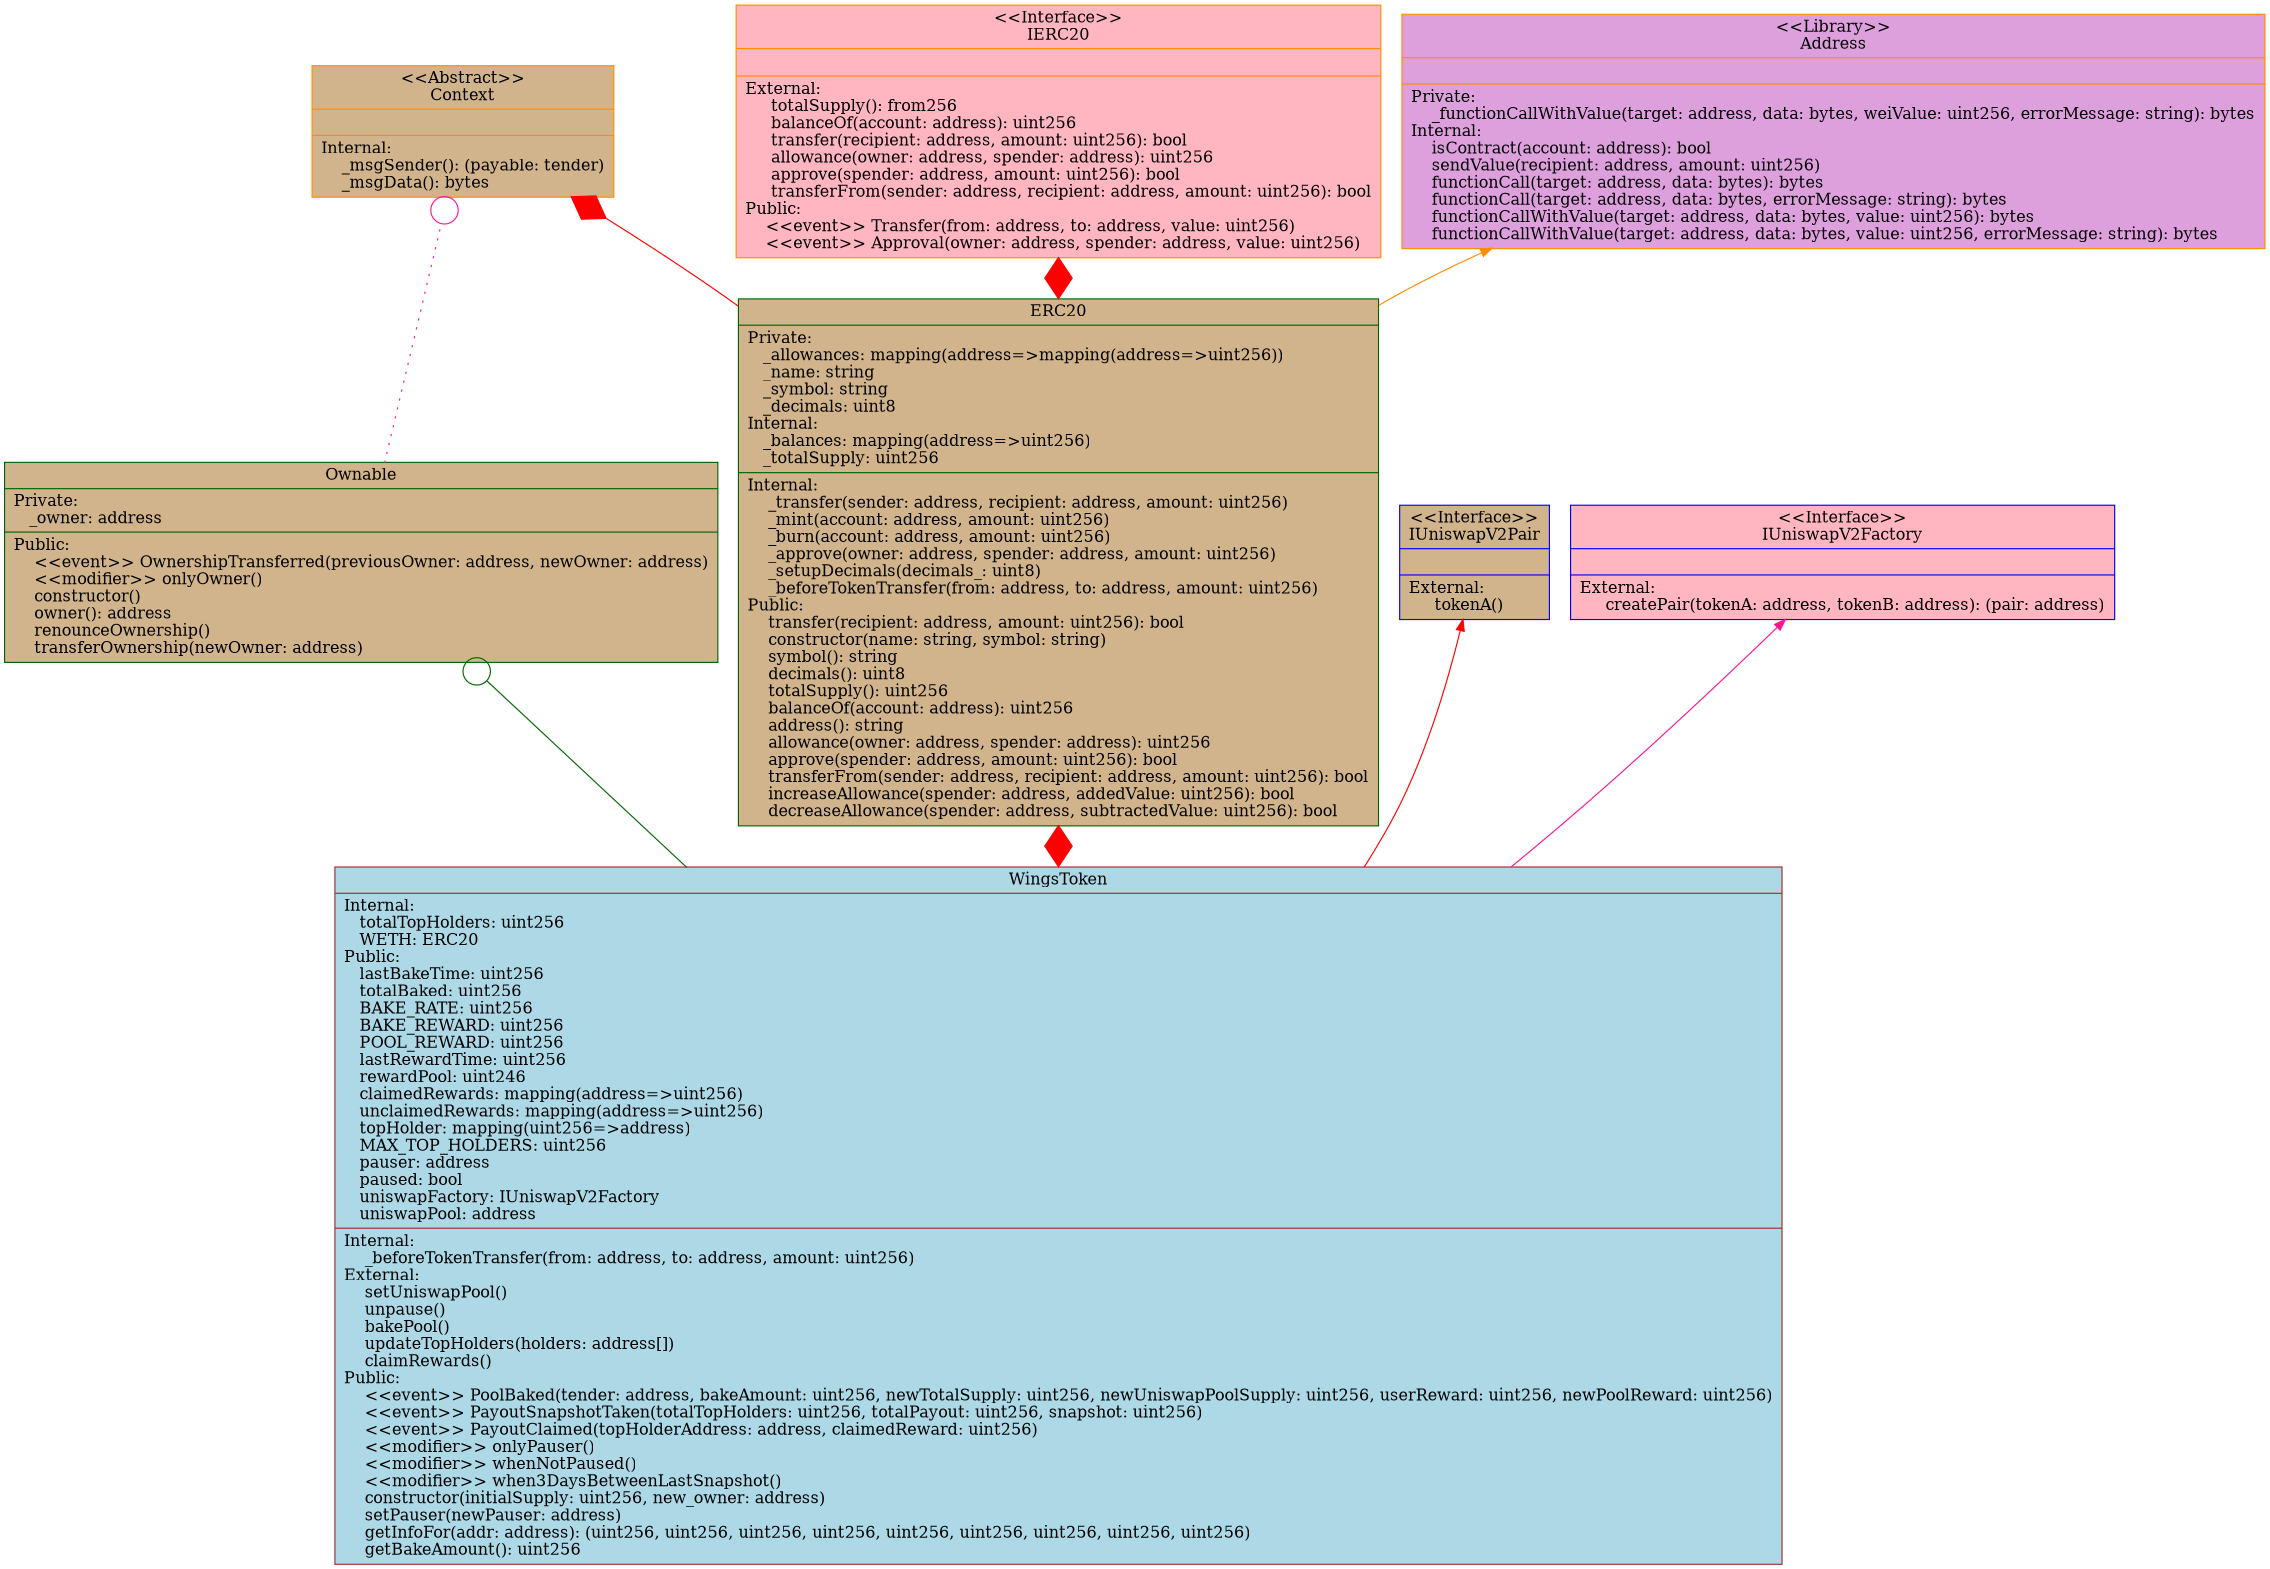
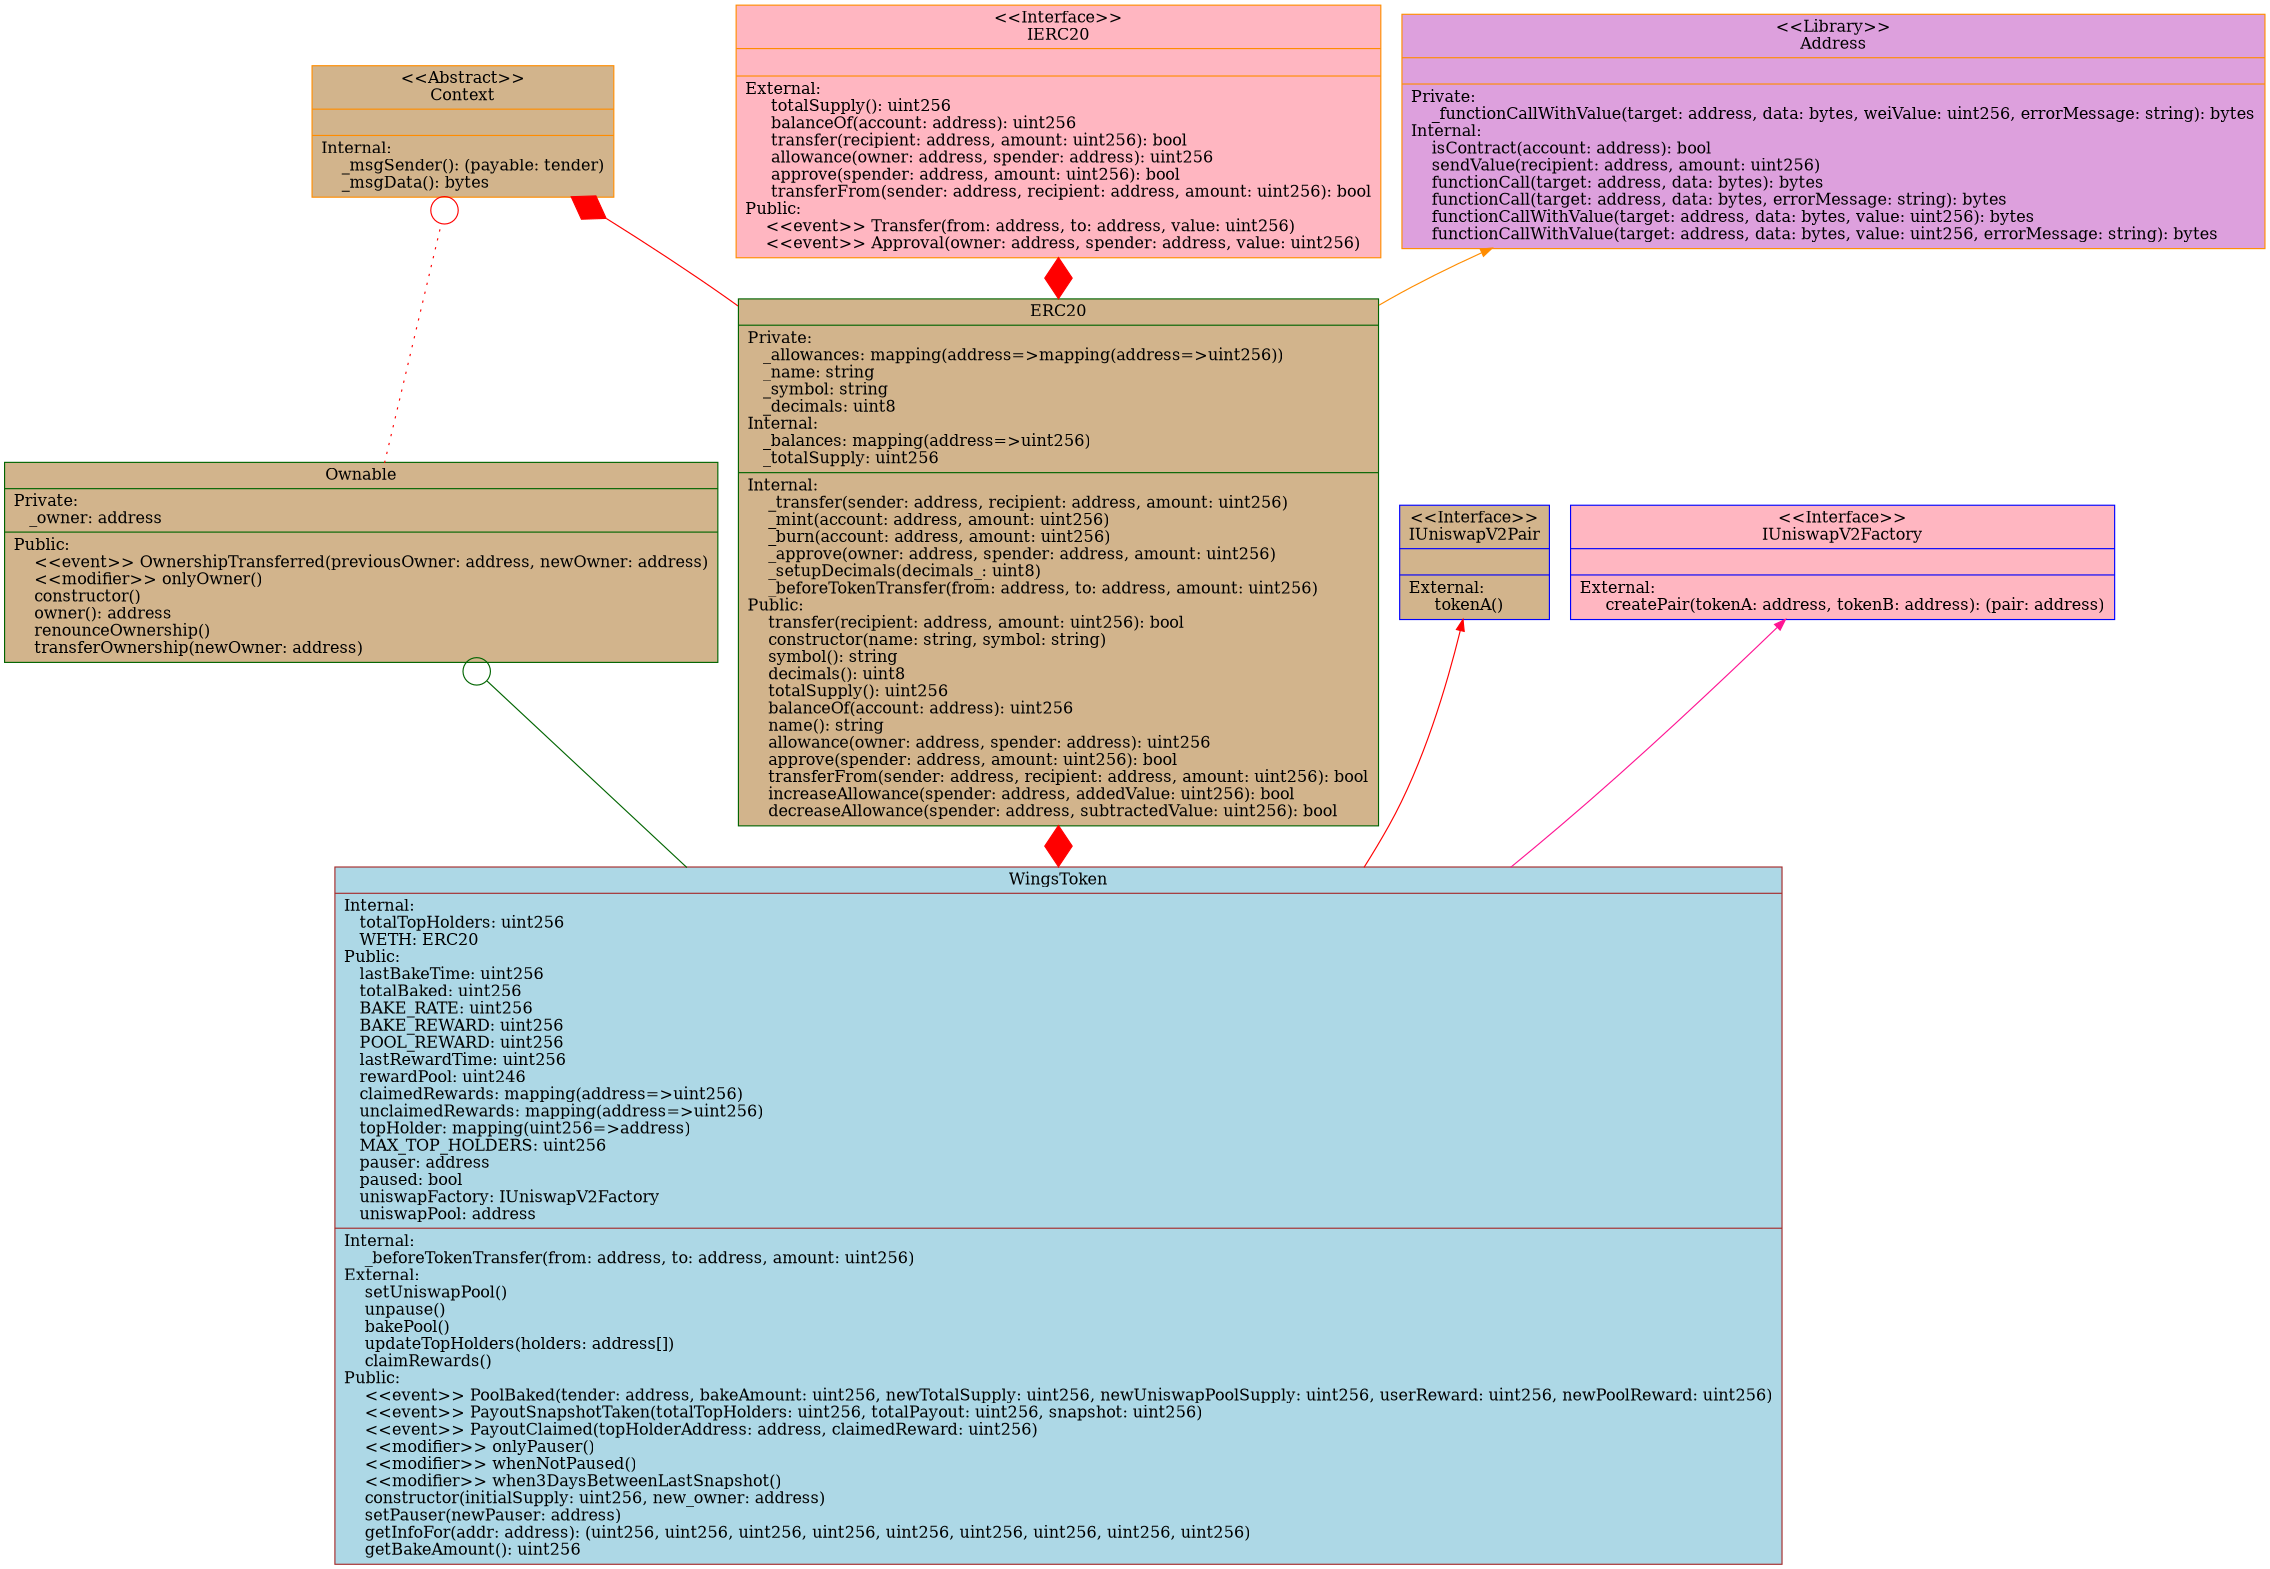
node "IERC20": text "totalSupply(): from256" -> "totalSupply(): uint256"
edge "Ownable" -> "Context": color deeppink -> red
node "ERC20": text "address(): string" -> "name(): string"
